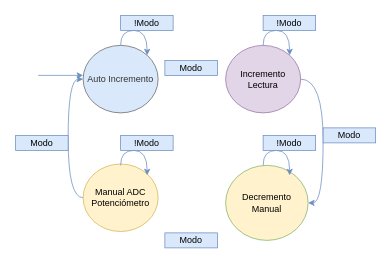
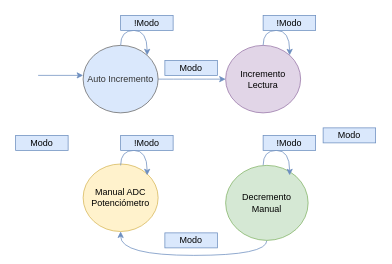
edge "Auto Incremento" -> "Incremento Lectura": added
edge "Incremento Lectura" -> "Decremento Manual": removed
edge "Manual ADC Potenciómetro" -> "Auto Incremento": removed
node "Decremento Manual": fillcolor #fff2cc -> #d5e8d4
edge "Decremento Manual" -> "Manual ADC Potenciómetro": added
